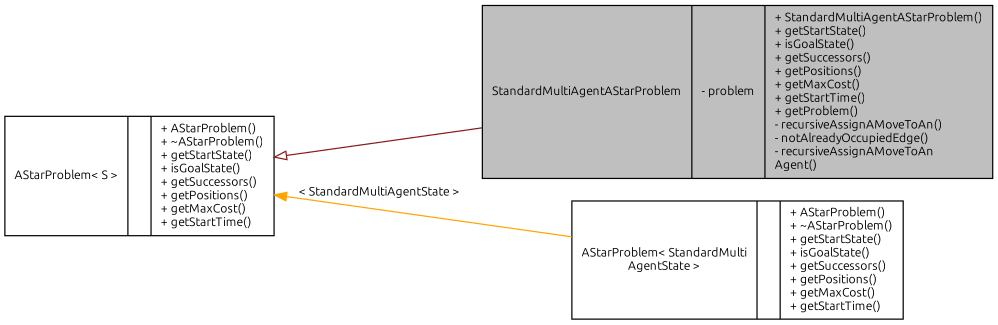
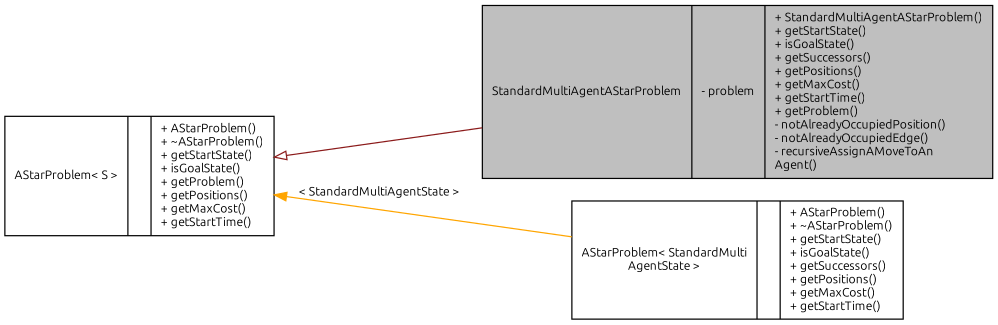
node "StandardMultiAgentAStarProblem": text "- recursiveAssignAMoveToAn()" -> "- notAlreadyOccupiedPosition()"
node "AStarProblem< S >": text "+ getSuccessors()" -> "+ getProblem()"
